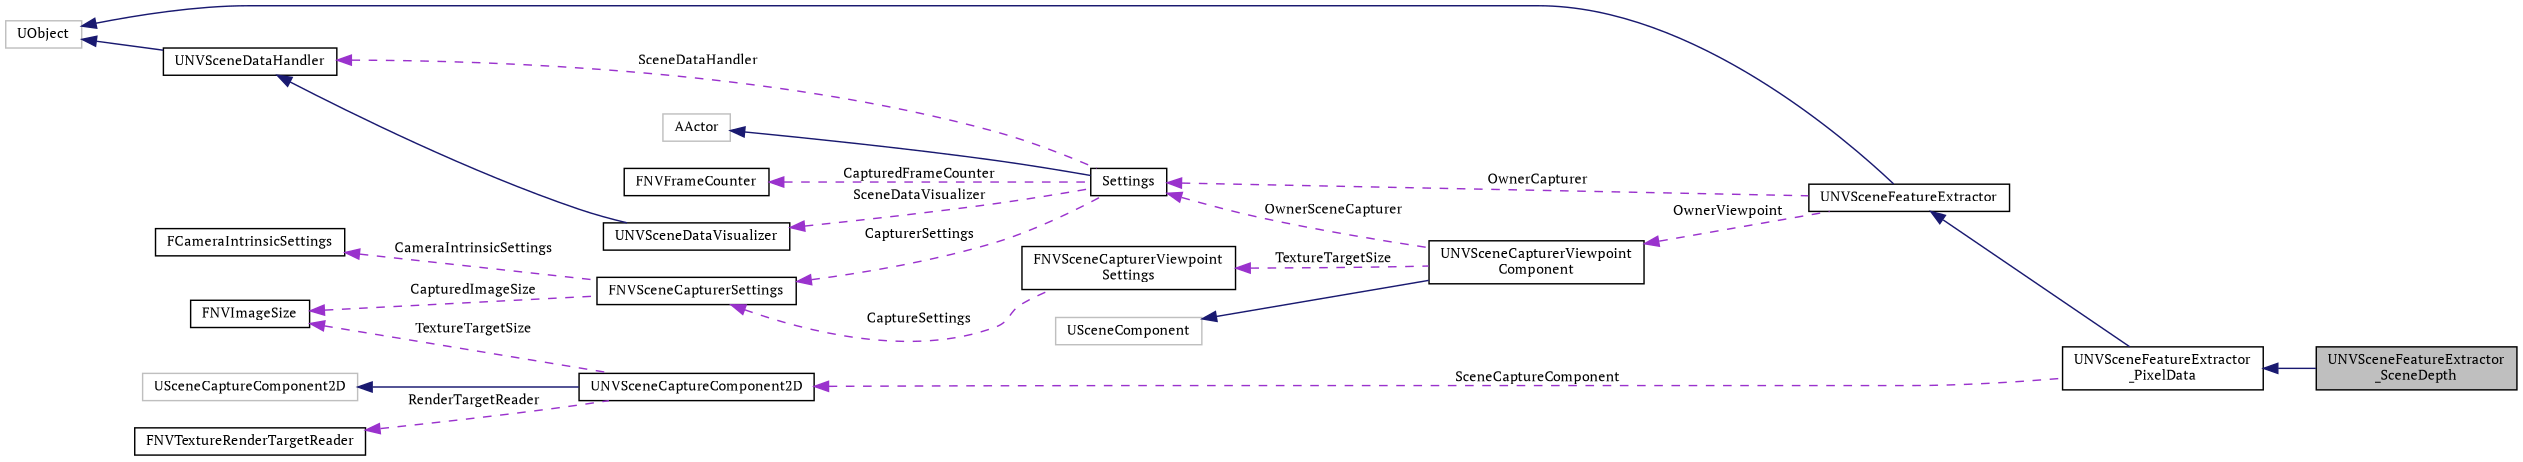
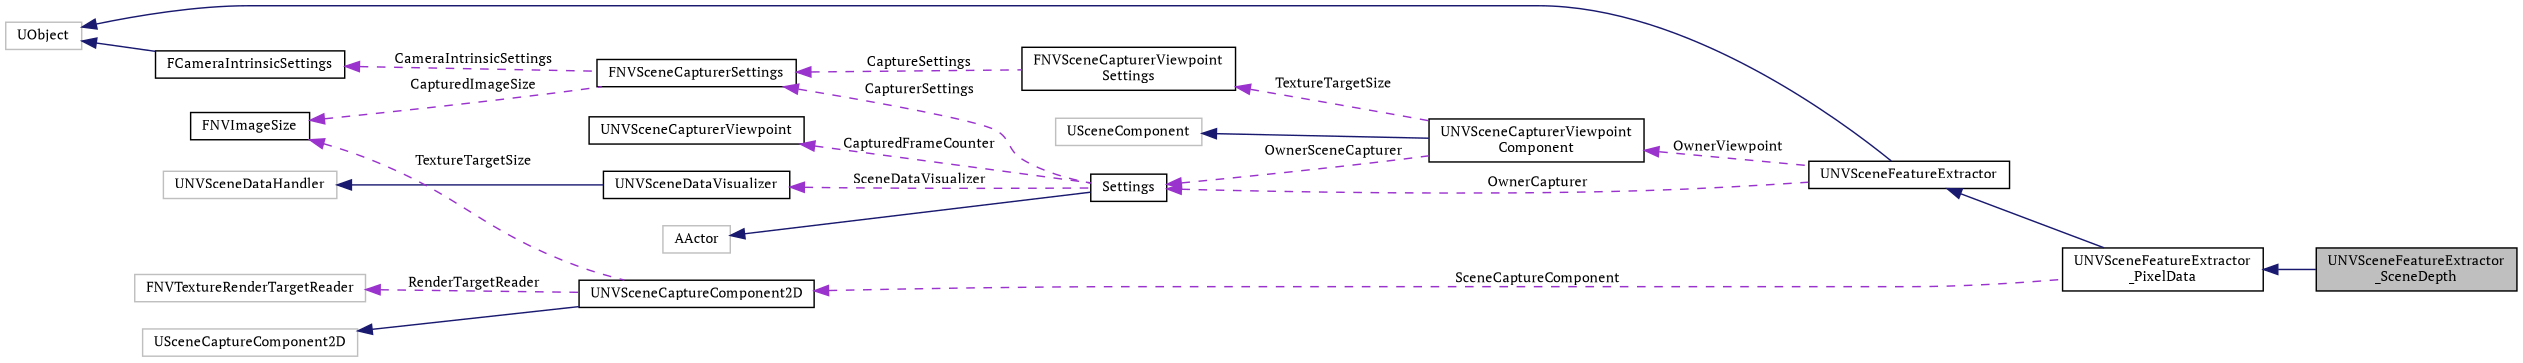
edge "UNVSceneDataHandler" -> "UObject": now "FCameraIntrinsicSettings" -> "UObject"
node "UNVSceneDataHandler": color black -> grey75
edge "Settings" -> "UNVSceneDataHandler": removed, label "SceneDataHandler"
node "FNVFrameCounter": label "FNVFrameCounter" -> "UNVSceneCapturerViewpoint"
node "FNVTextureRenderTargetReader": color black -> grey75
